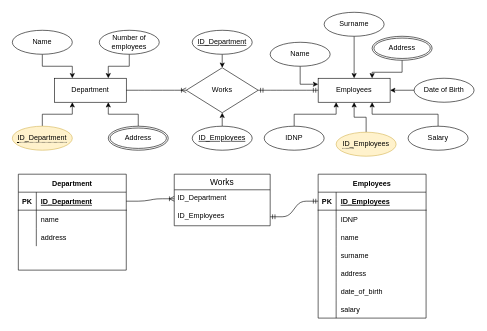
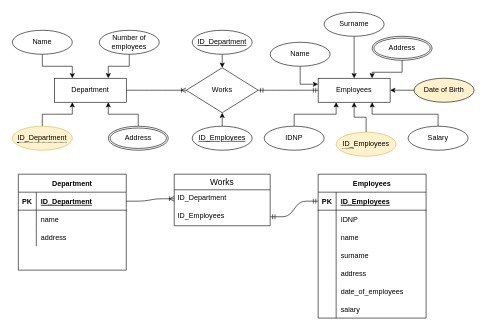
node "Date of Birth": fillcolor #ffffff -> #fff2cc
node "date_of_birth": label "date_of_birth" -> "date_of_employees"
